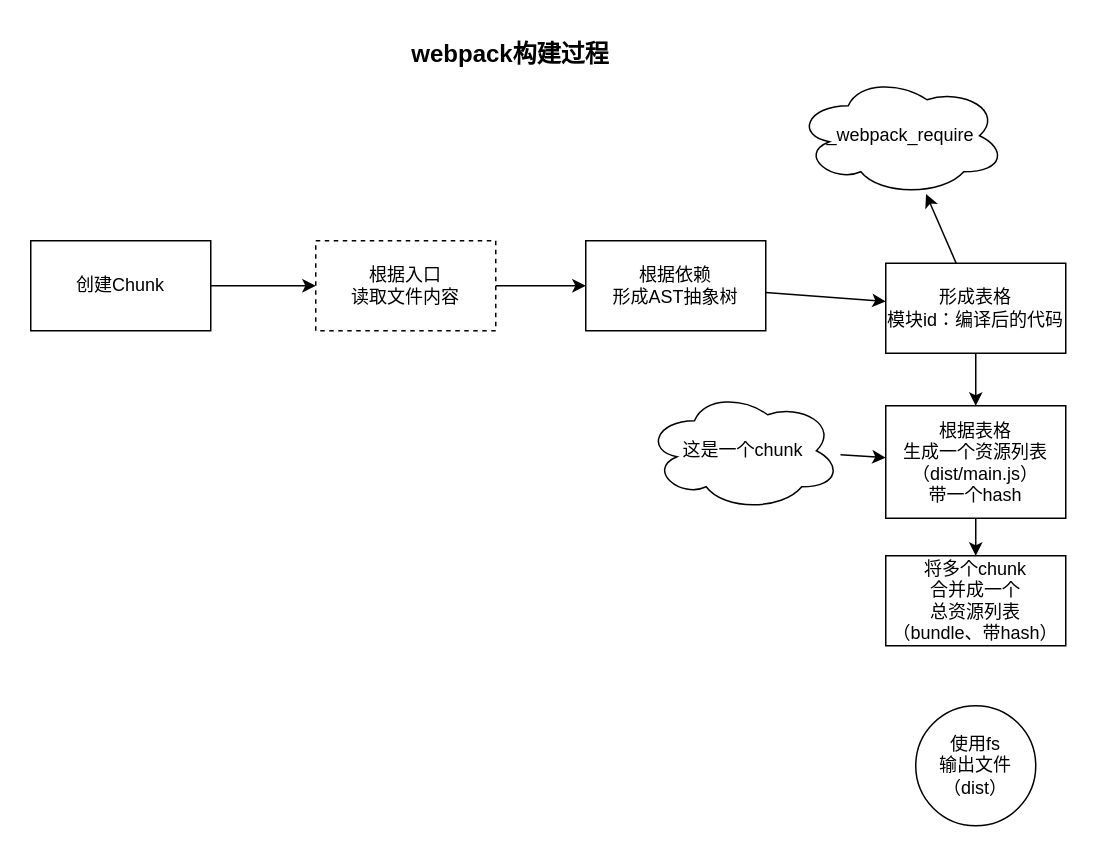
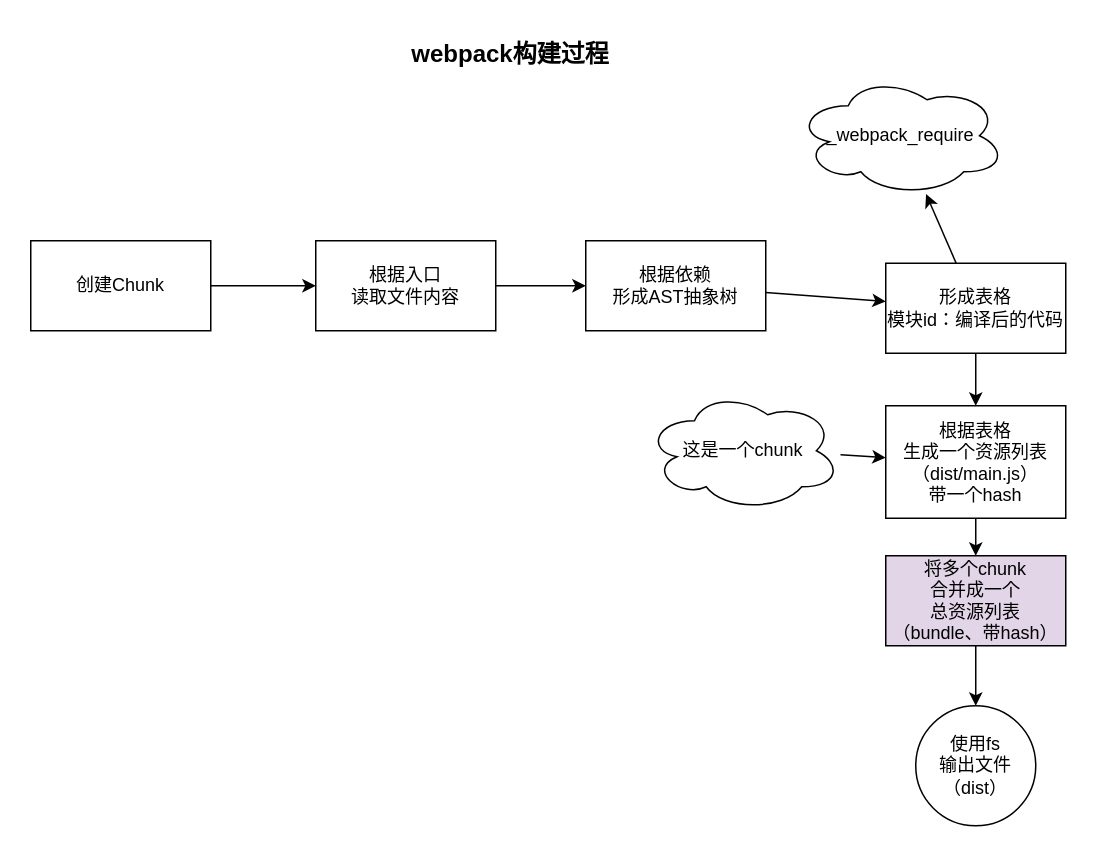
node "根据入口 读取文件内容": style dashed -> solid
node "将多个chunk 合并成一个 总资源列表 （bundle、带hash）": fillcolor #ffffff -> #e1d5e7
edge "将多个chunk 合并成一个 总资源列表 （bundle、带hash）" -> "使用fs 输出文件（dist）": added
